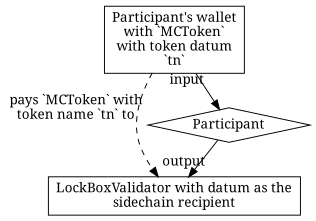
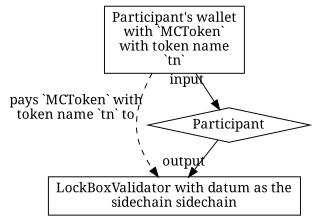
node "Participant's wallet with `MCToken` with token datum `tn`": label "Participant's wallet with `MCToken` with token datum `tn`" -> "Participant's wallet with `MCToken` with token name `tn`"
node "LockBoxValidator with datum as the sidechain recipient": label "LockBoxValidator with datum as the sidechain recipient" -> "LockBoxValidator with datum as the sidechain sidechain"
